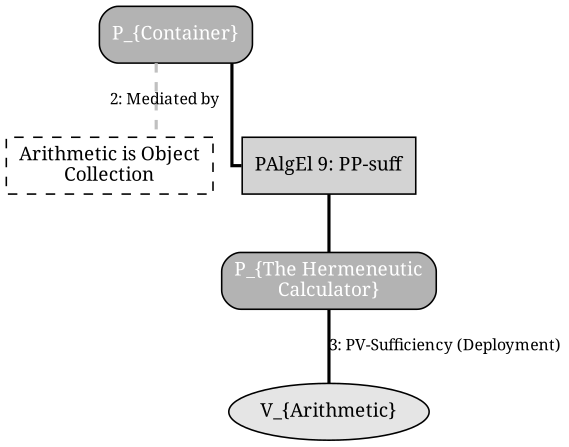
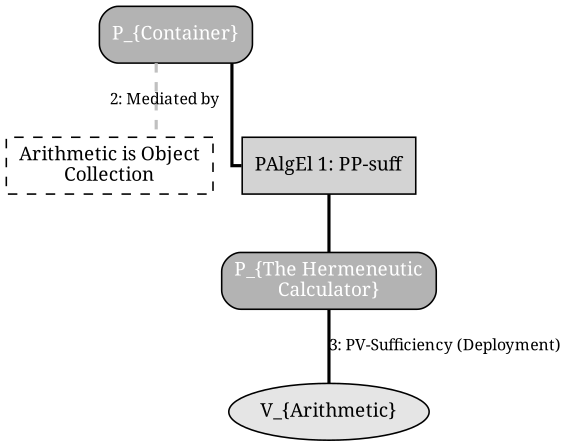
node "PAlgEl 9: PP-suff": label "PAlgEl 9: PP-suff" -> "PAlgEl 1: PP-suff"
